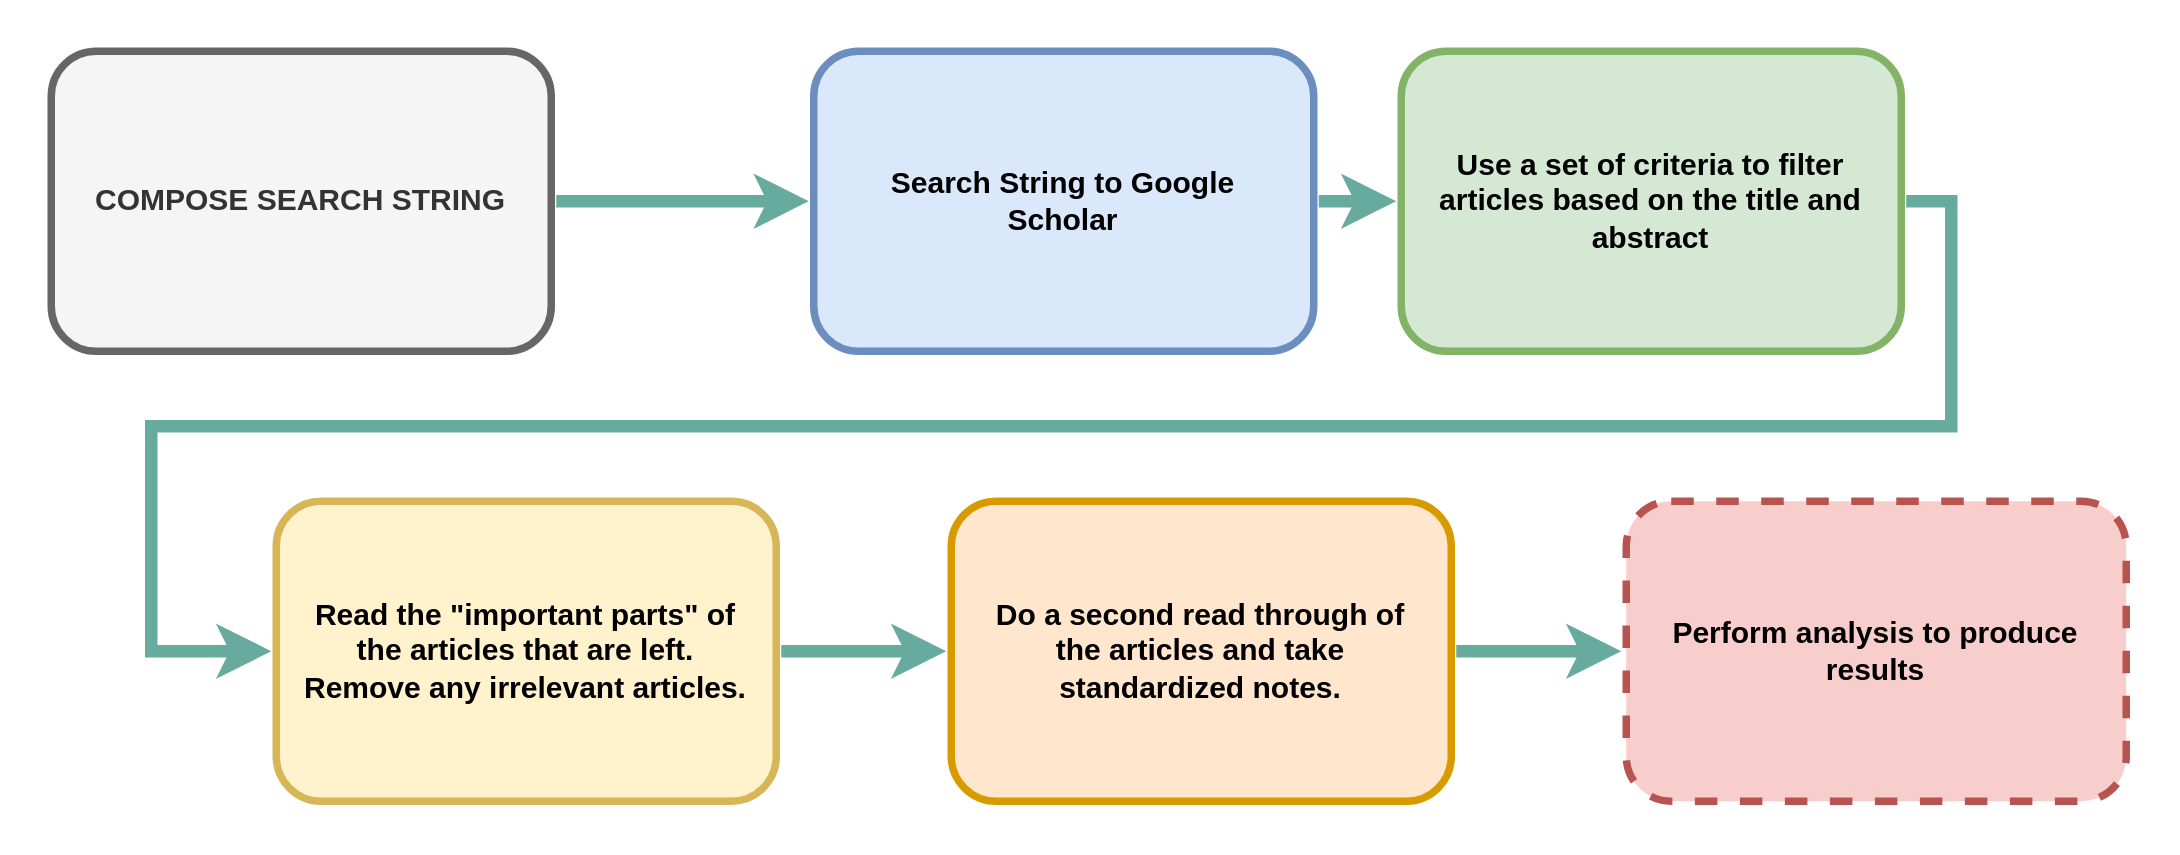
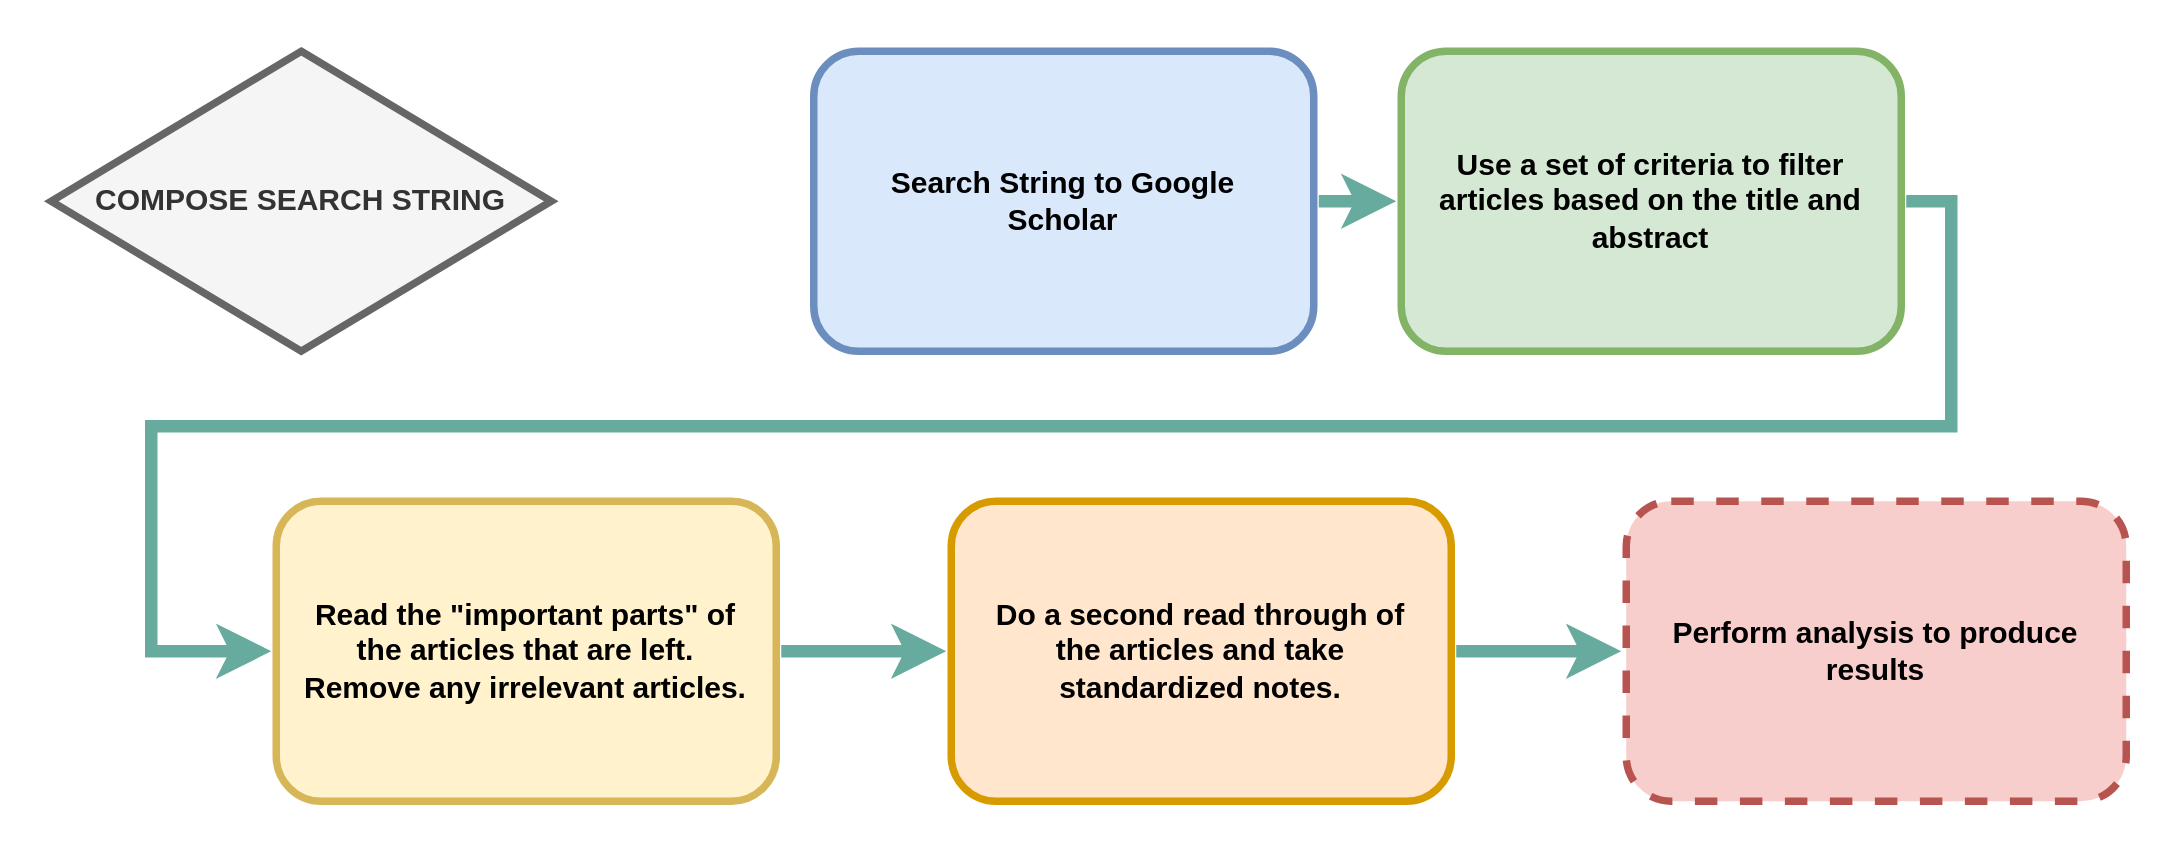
node "COMPOSE SEARCH STRING": shape rounded rectangle -> diamond
edge "COMPOSE SEARCH STRING" -> "Search String to Google Scholar": removed
